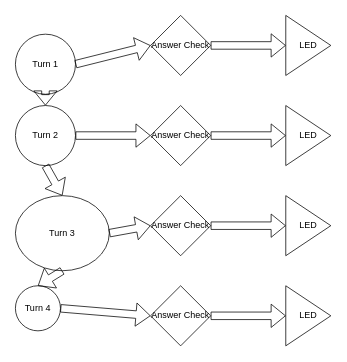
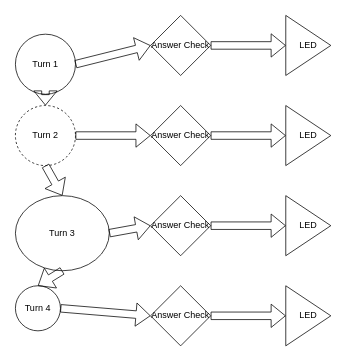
node "Turn 2": style solid -> dashed
